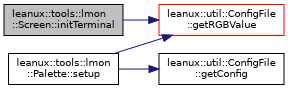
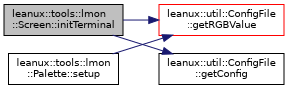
edge "leanux::tools::lmon ::Palette::setup" -> "leanux::util::ConfigFile ::getConfig": now "leanux::tools::lmon ::Screen::initTerminal" -> "leanux::util::ConfigFile ::getConfig"
